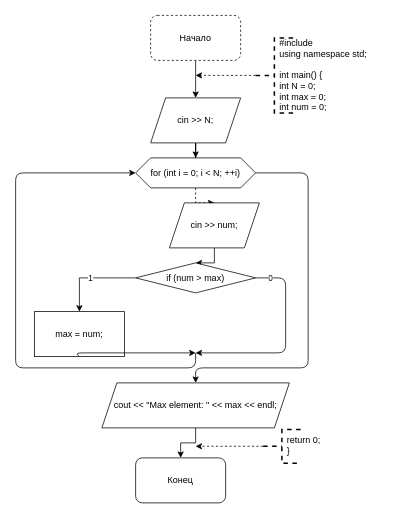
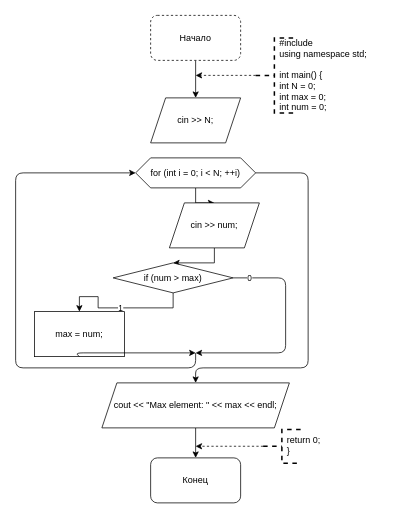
edge "cin >> N;" -> "for (int i = 0; i < N; ++i)": removed
edge "for (int i = 0; i < N; ++i)" -> "cin >> num;": style dashed -> solid
node "if (num > max)": moved (195, 278) -> (173, 278)
node "Конец": moved (180, 480) -> (195, 480)
